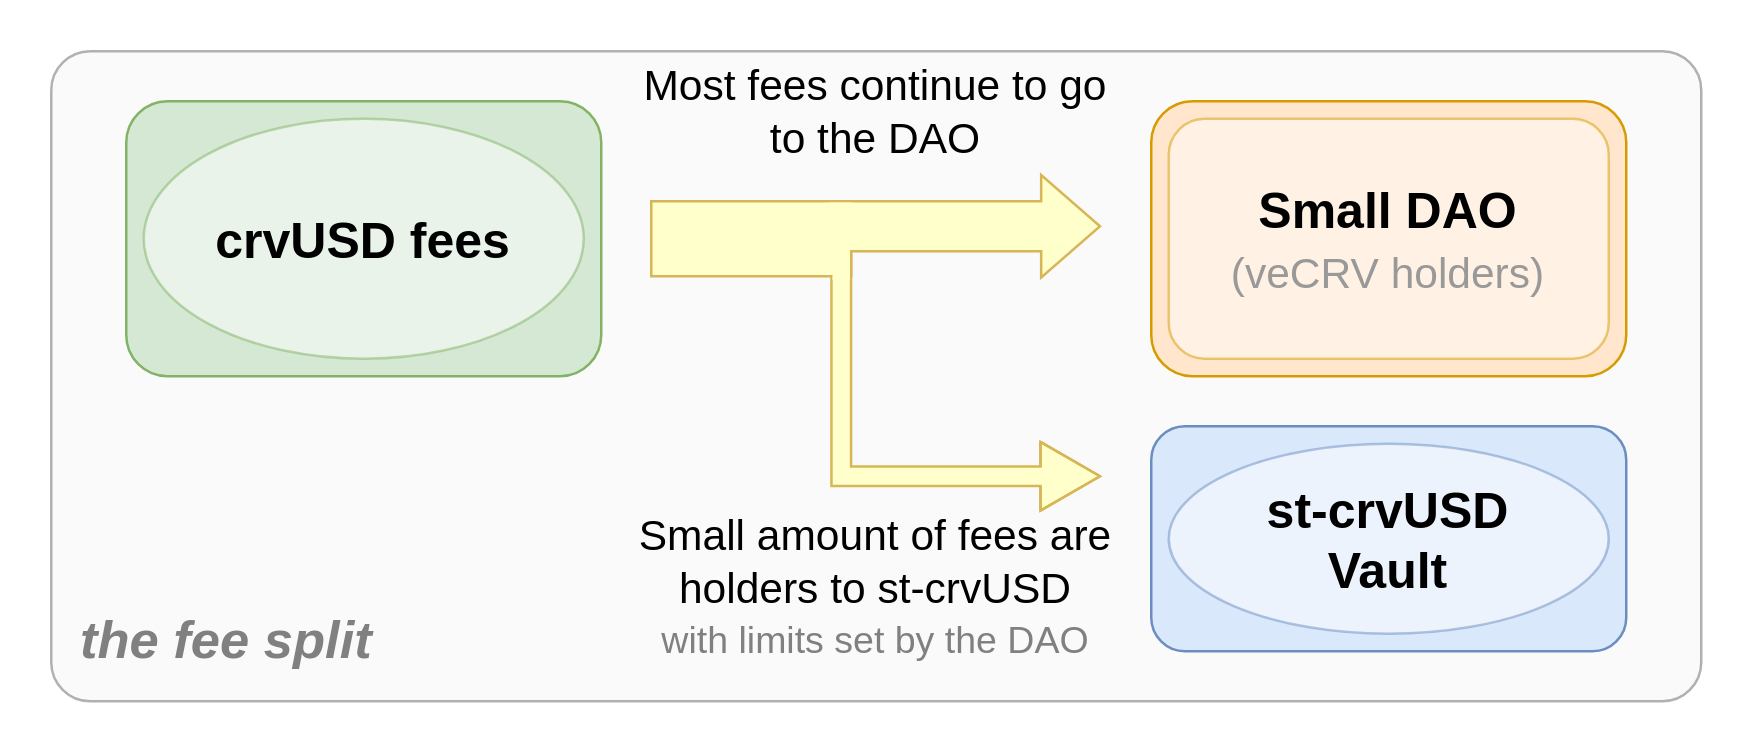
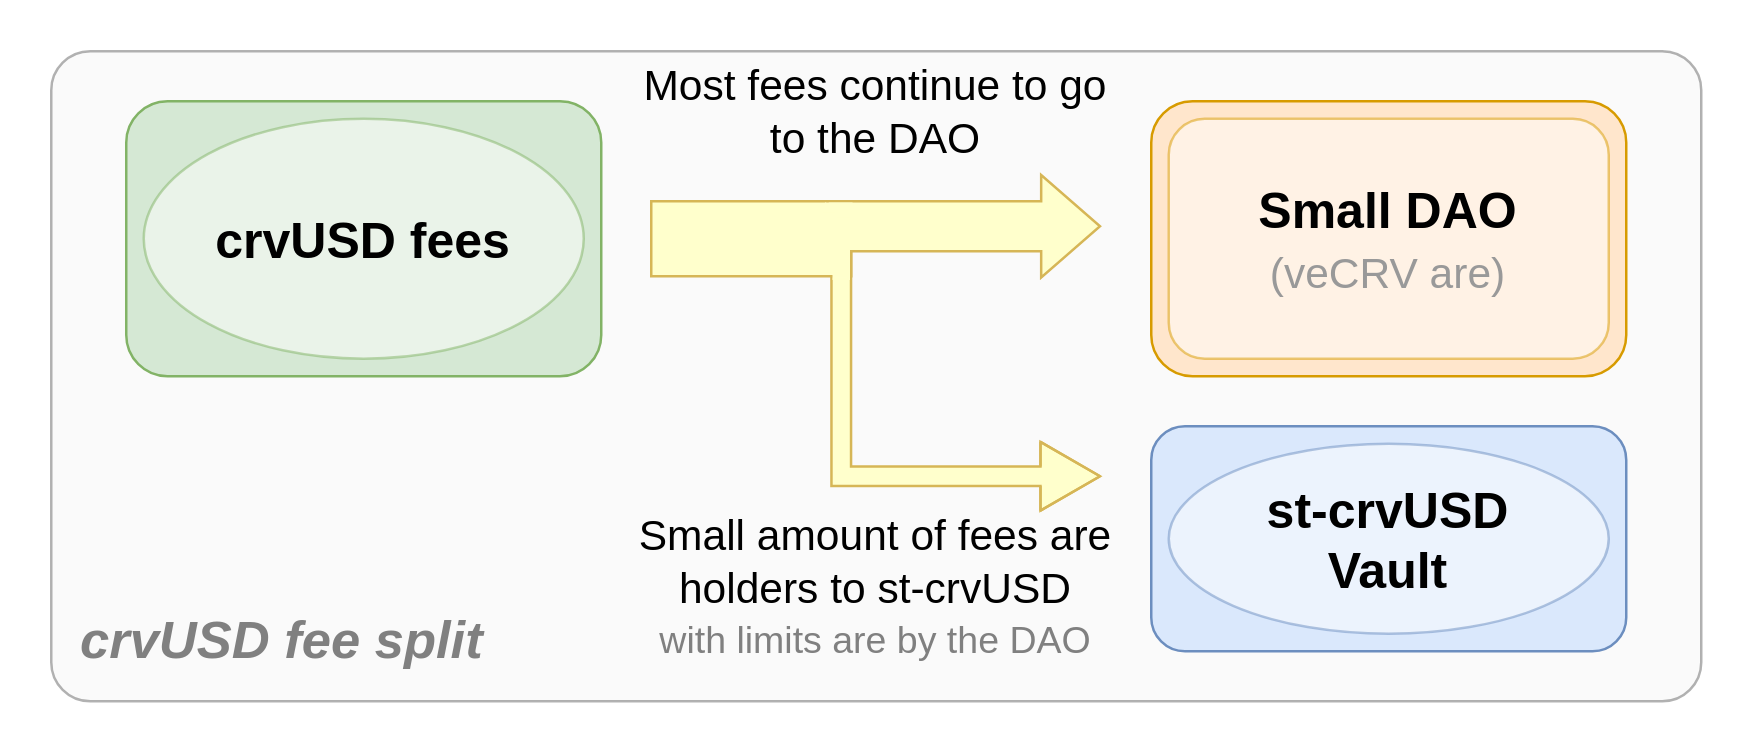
node "(veCRV holders)": label "(veCRV holders)" -> "(veCRV are)"
node "the fee split": label "the fee split" -> "crvUSD fee split"
node "with limits set by the DAO": label "with limits set by the DAO" -> "with limits are by the DAO"
